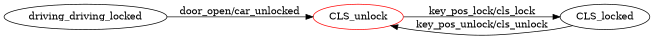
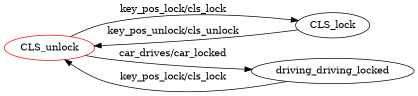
edge "driving_driving_locked" -> "CLS_unlock": label "door_open/car_unlocked" -> "key_pos_lock/cls_lock"
node "CLS_locked": label "CLS_locked" -> "CLS_lock"
edge "CLS_unlock" -> "driving_driving_locked": added, label "car_drives/car_locked"
